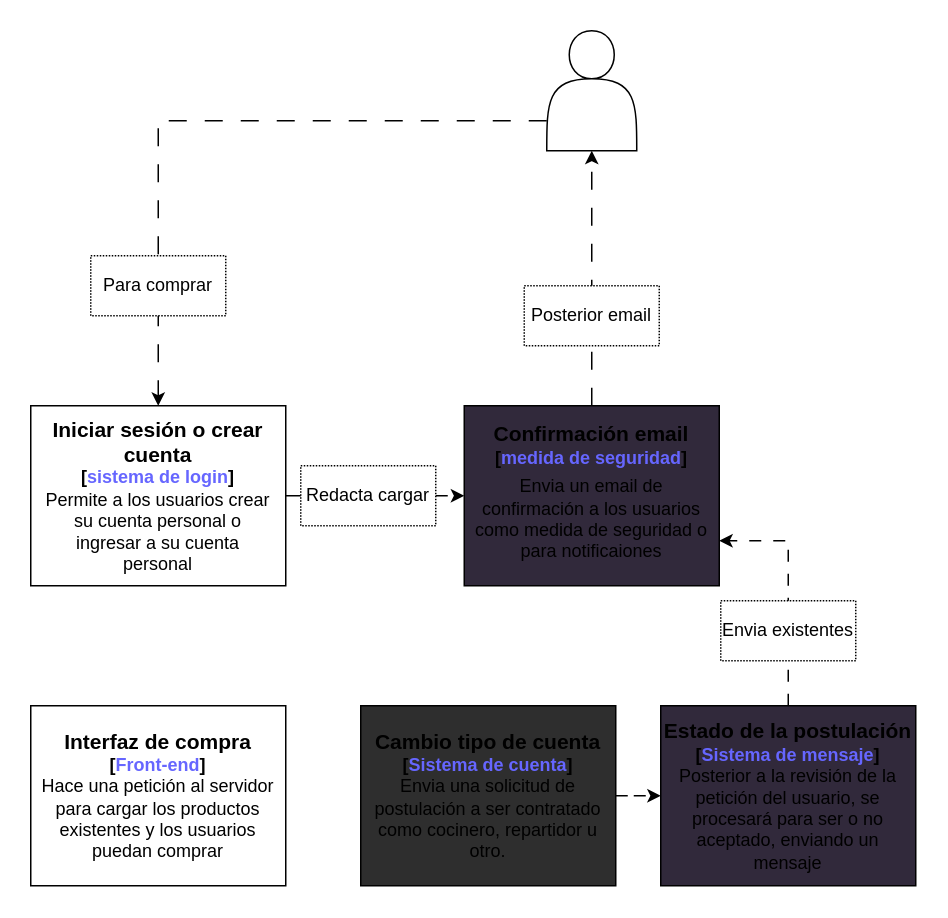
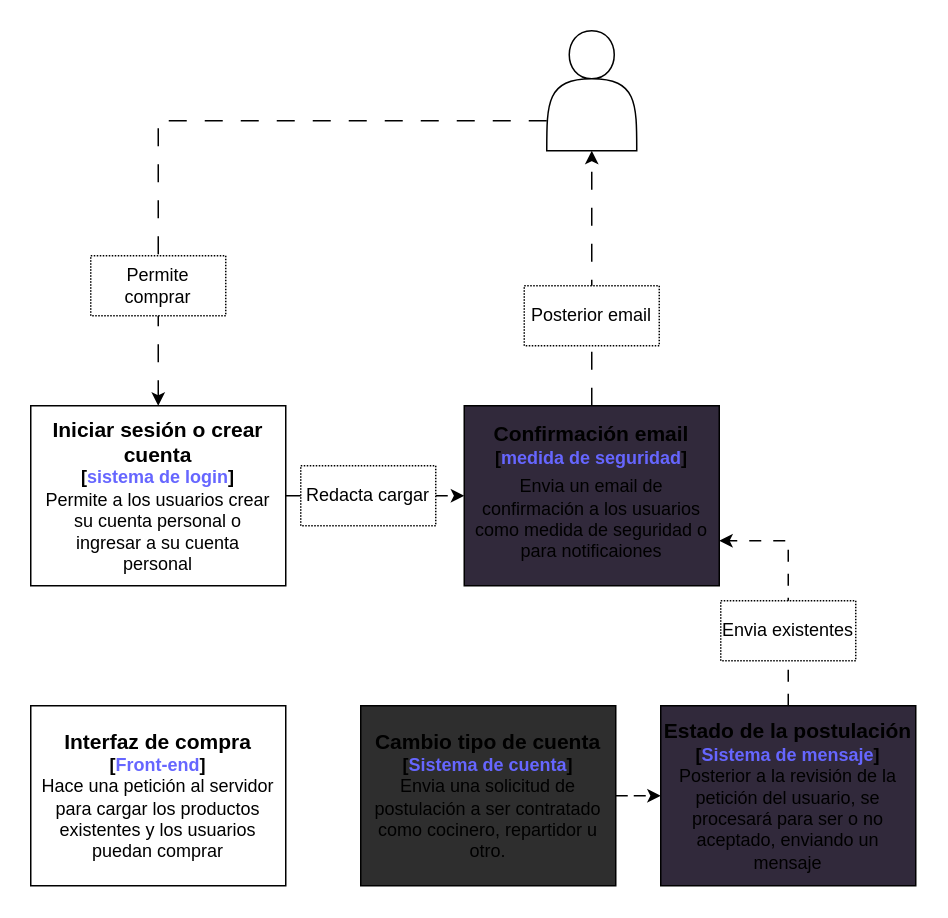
node "Para comprar": label "Para comprar" -> "Permite comprar"
